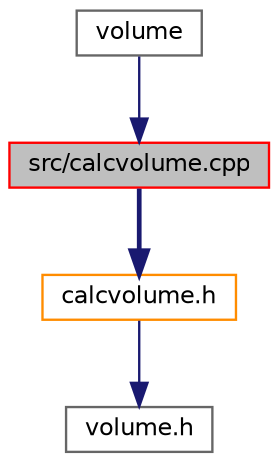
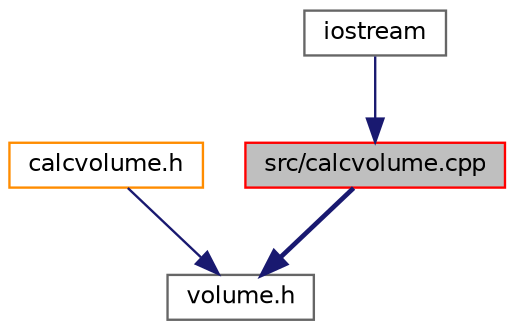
node "volume": label "volume" -> "iostream"
edge "src/calcvolume.cpp" -> "calcvolume.h": now "src/calcvolume.cpp" -> "volume.h"
